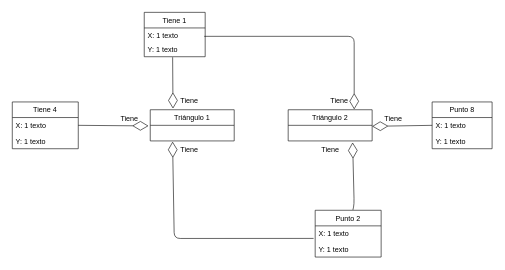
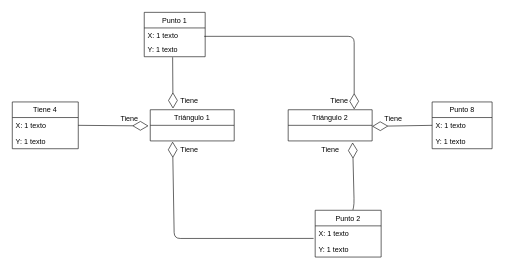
node "Tiene 1": label "Tiene 1" -> "Punto 1"
